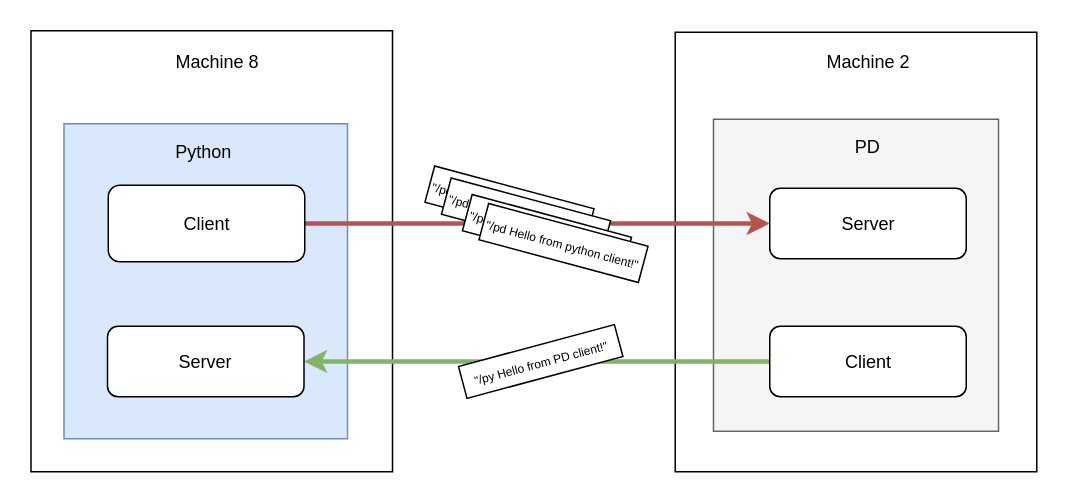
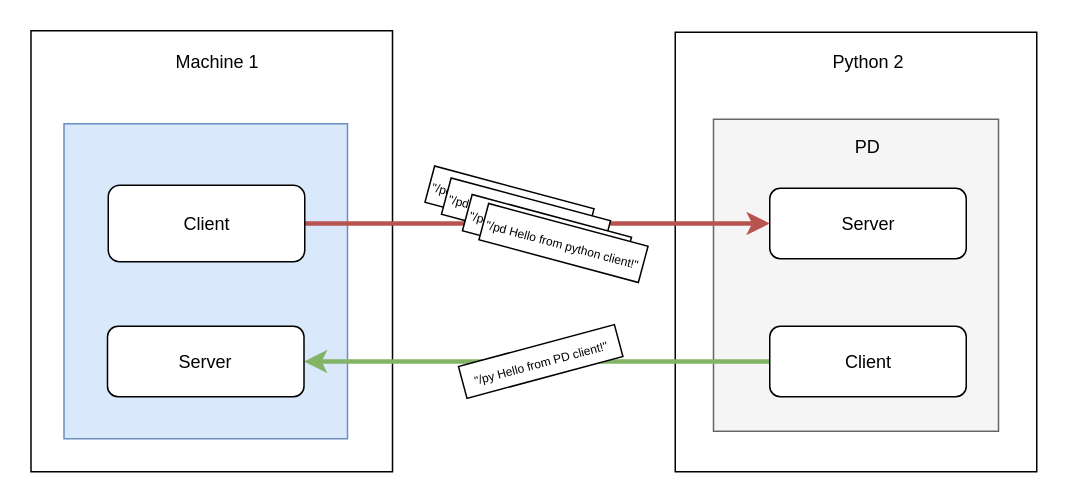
node "Machine 8": label "Machine 8" -> "Machine 1"
node "Machine 2": label "Machine 2" -> "Python 2"
node "Python": removed
